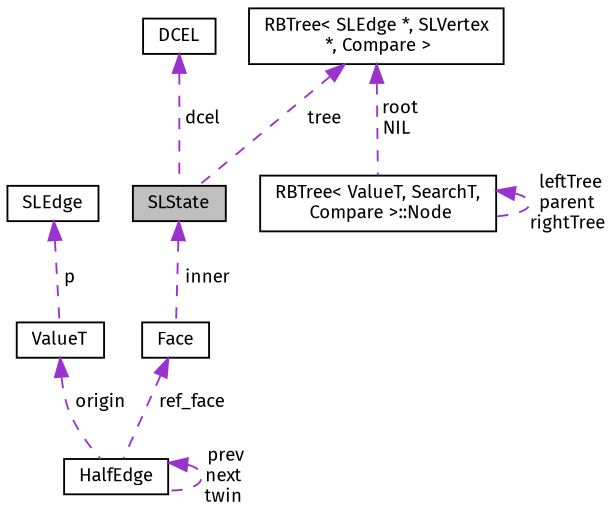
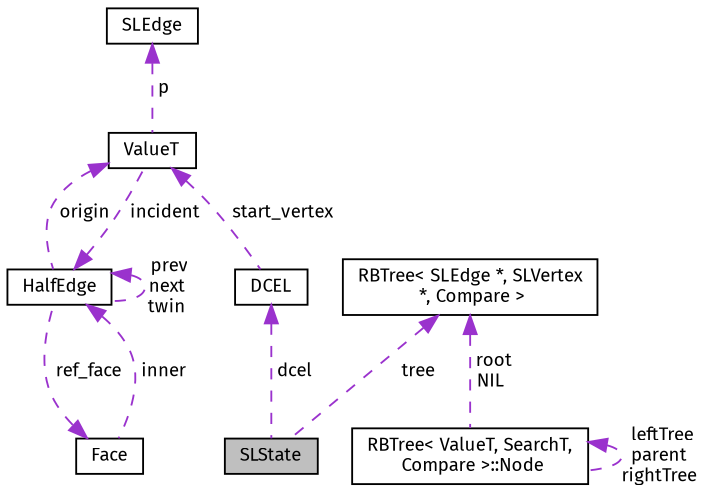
edge "ValueT" -> "HalfEdge": added, label "incident"
edge "DCEL" -> "ValueT": added, label "start_vertex"
edge "Face" -> "SLState": now "Face" -> "HalfEdge"
